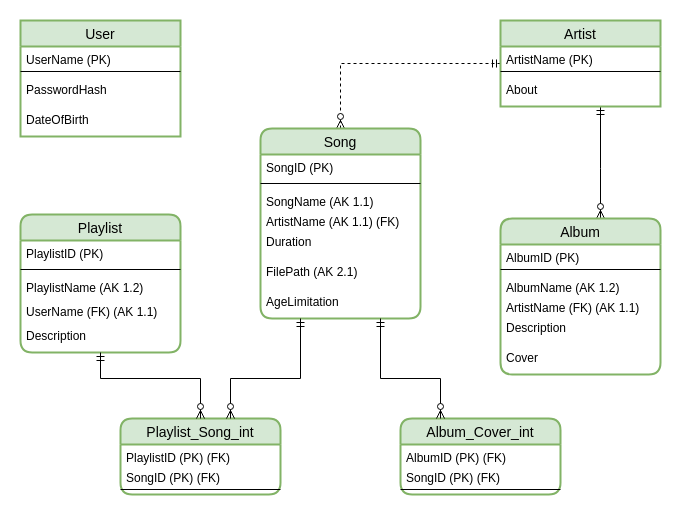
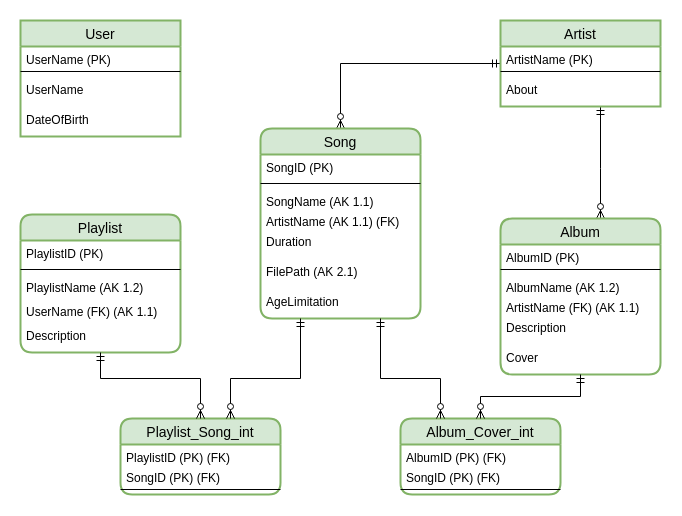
edge "Artist" -- "Song": style dashed -> solid
node "PasswordHash": label "PasswordHash" -> "UserName"
edge "Album" -- "Album_Cover_int": added
